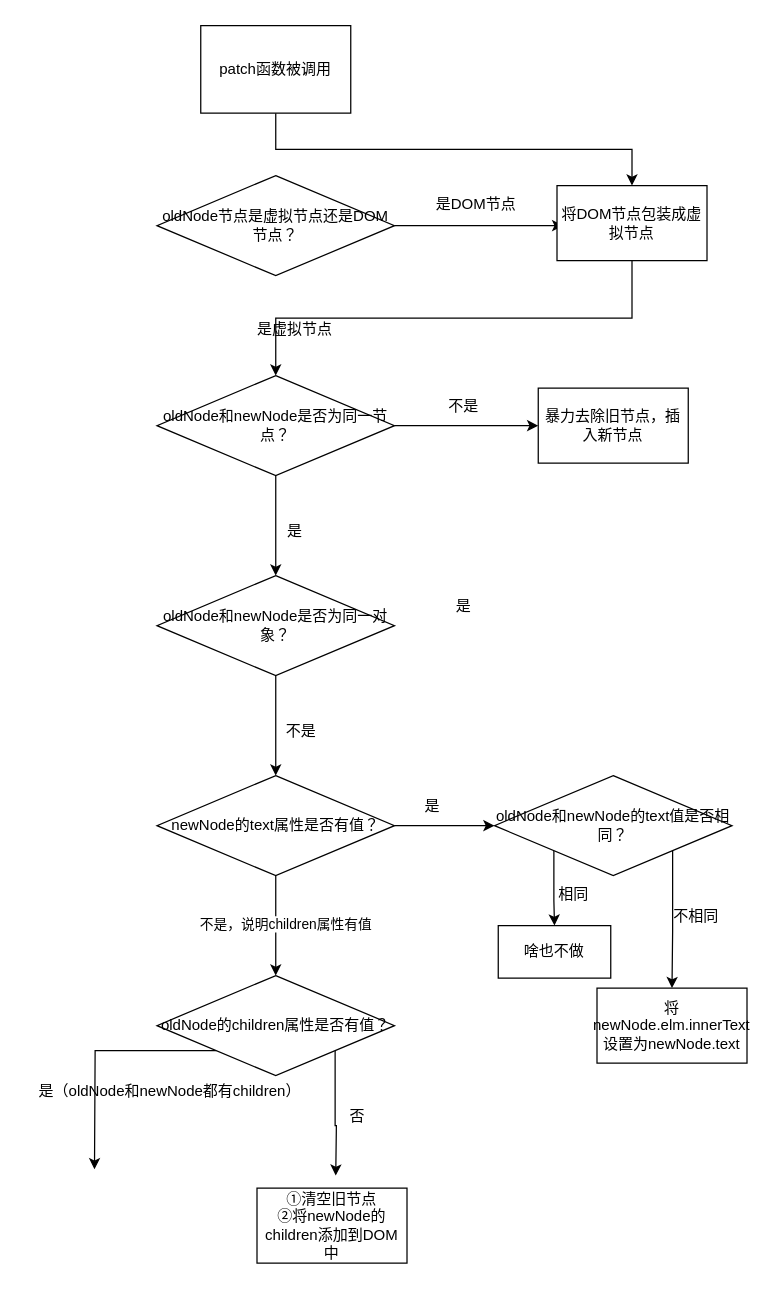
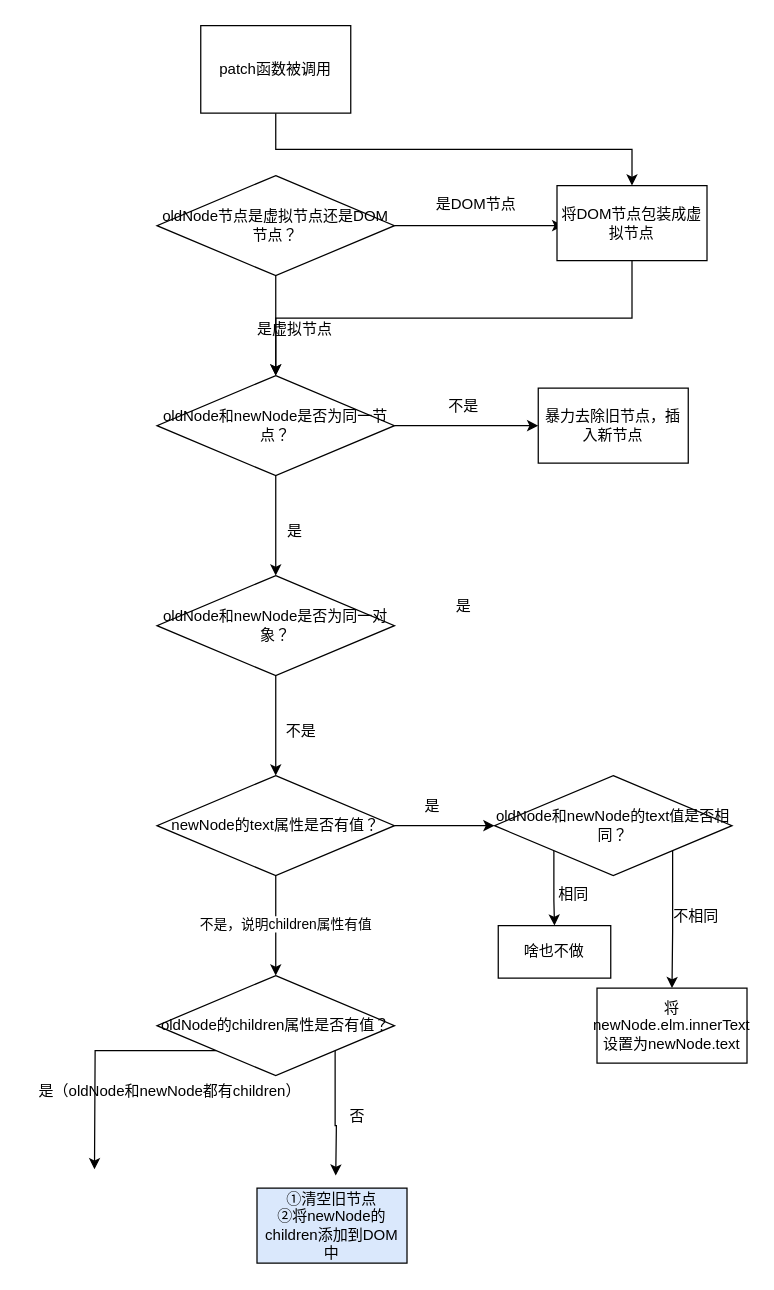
edge "oldNode节点是虚拟节点还是DOM节点？" -> "oldNode和newNode是否为同一节点？": added
node "①清空旧节点②将newNode的children添加到DOM中": fillcolor #ffffff -> #dae8fc
